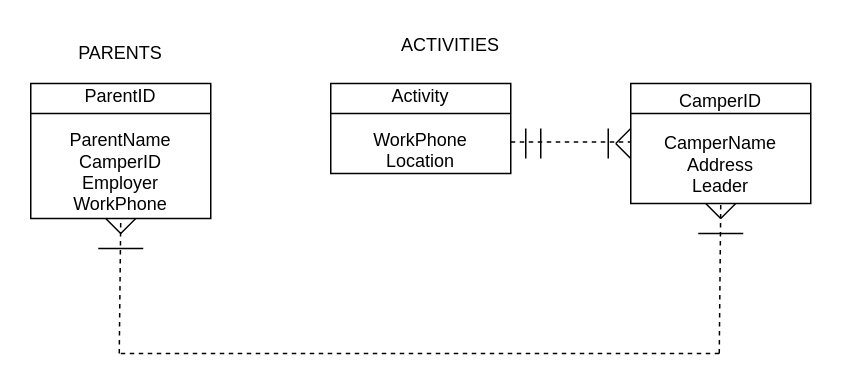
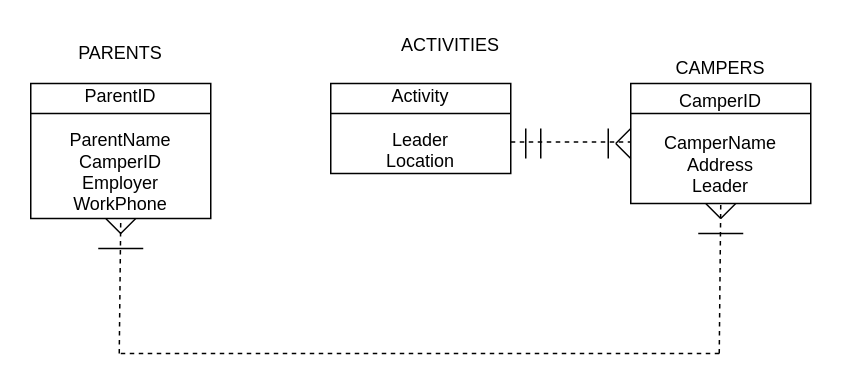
node "CAMPERS": added
node "Activity WorkPhone Location": label "Activity WorkPhone Location" -> "Activity Leader Location"
